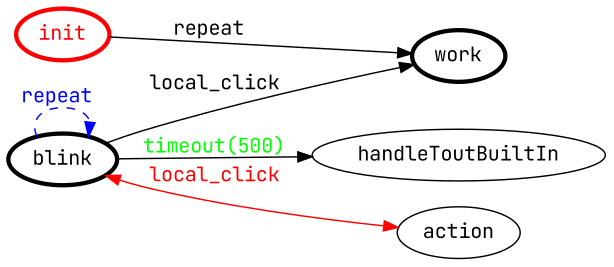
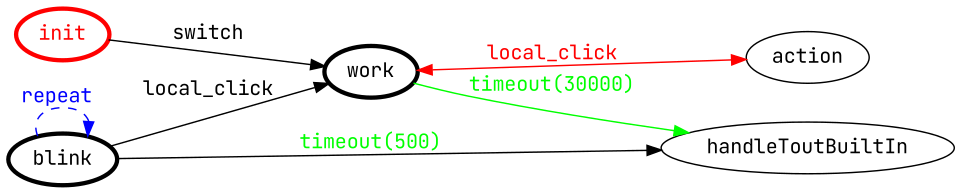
edge "init" -> "work": label "repeat " -> "switch"
edge "work" -> "handleToutBuiltIn": added, label "timeout(30000)"
edge "blink" -- "action": now "work" -- "action"
